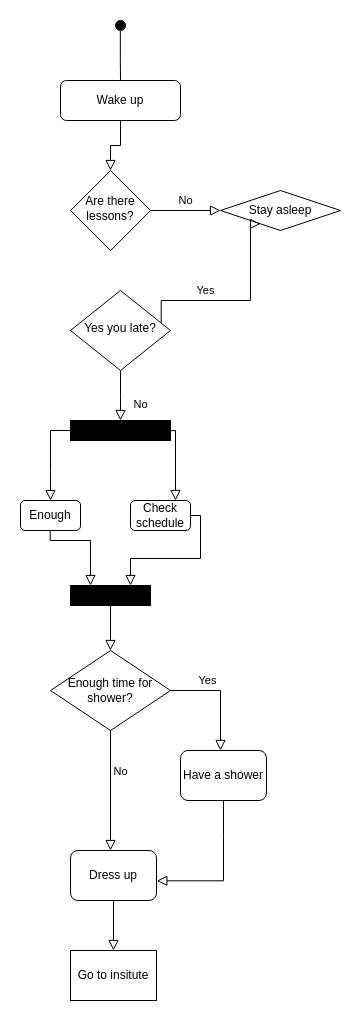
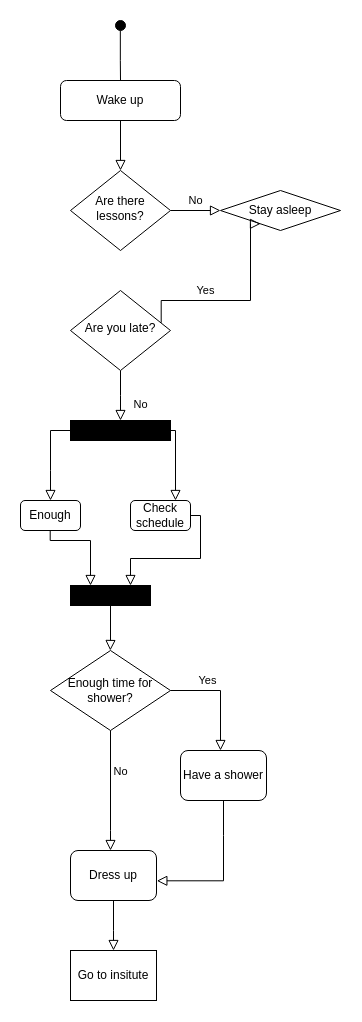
node "Are there lessons?": size 80x80 -> 100x80
node "Yes you late?": label "Yes you late?" -> "Are you late?"
